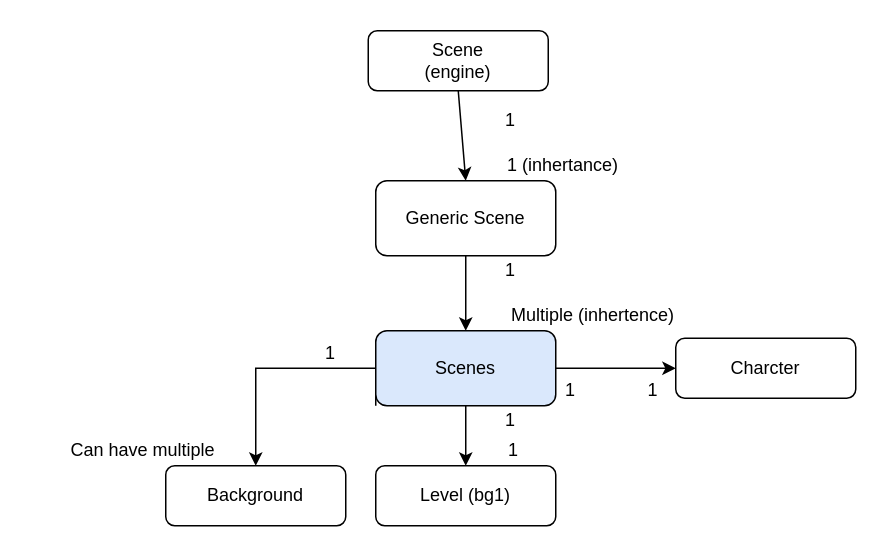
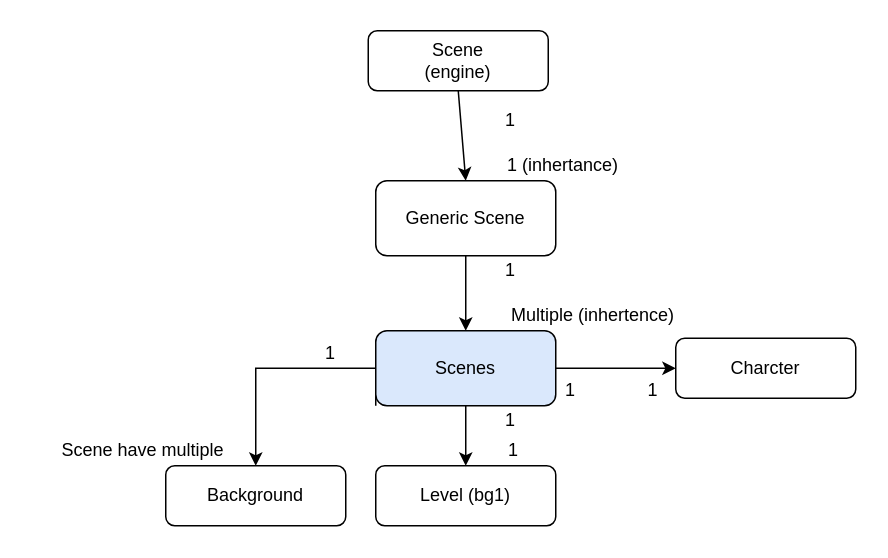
node "Can have multiple": label "Can have multiple" -> "Scene have multiple"
